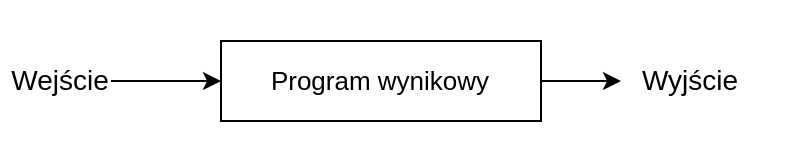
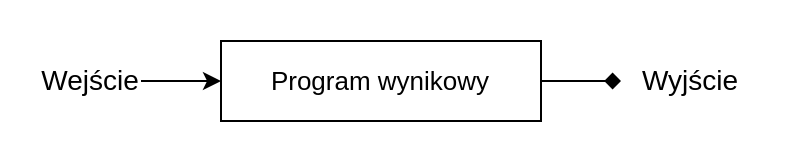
node "Wejście": moved (61, 81) -> (91, 81)
edge "Program wynikowy" -> "Wyjście": arrowhead classic -> diamond
